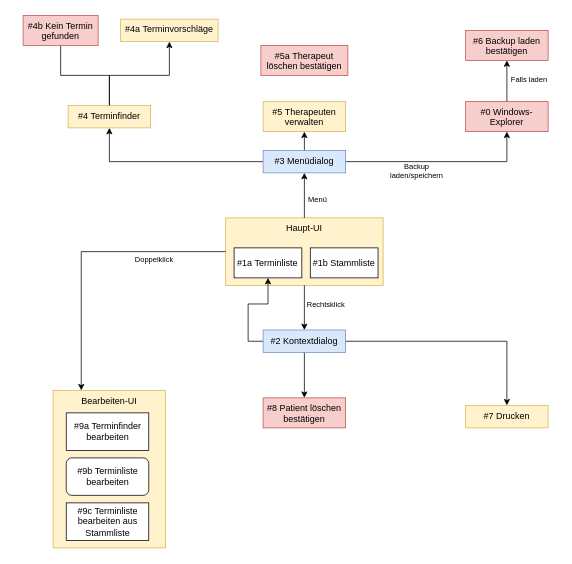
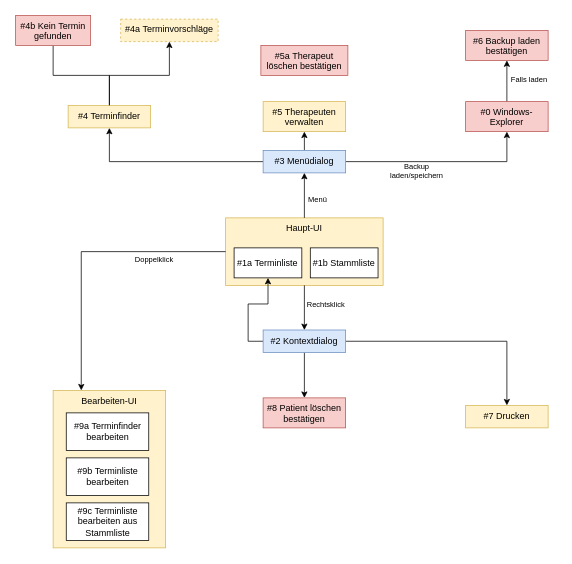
node "#4b Kein Termin gefunden": moved (60, 30) -> (53, 30)
node "#4a Terminvorschläge": style solid -> dashed
node "#9b Terminliste bearbeiten": shape rounded rectangle -> rectangle
